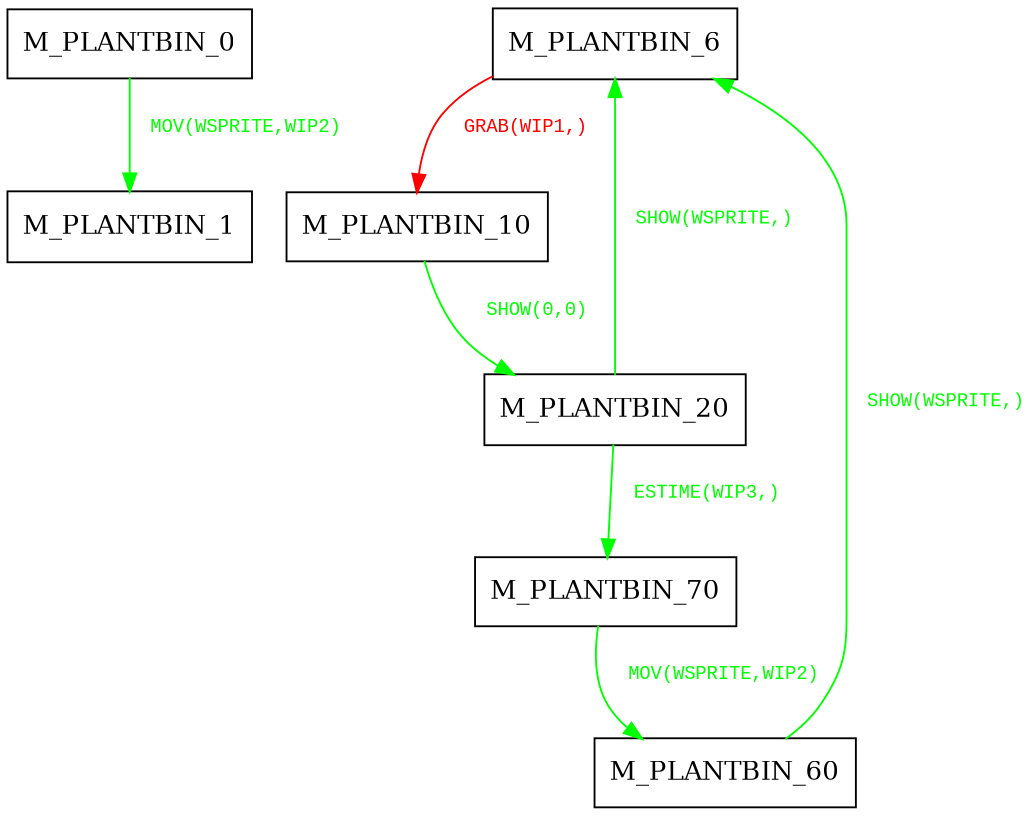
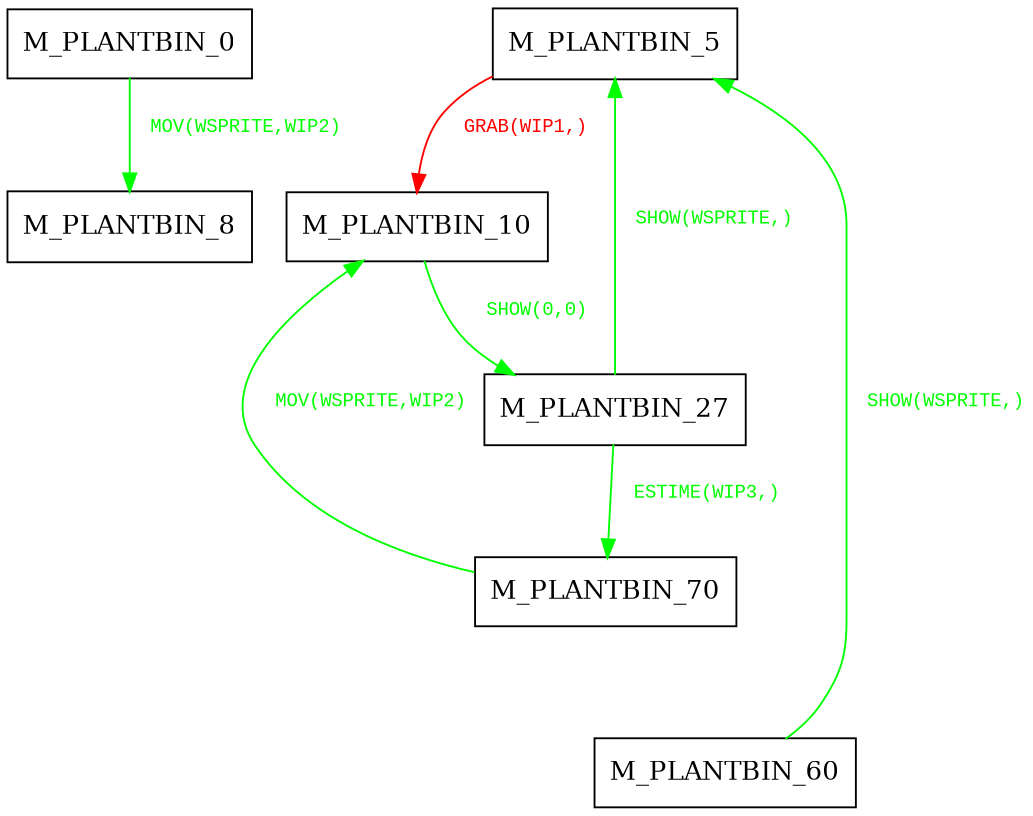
node "M_PLANTBIN_6": label "M_PLANTBIN_6" -> "M_PLANTBIN_5"
node "M_PLANTBIN_1": label "M_PLANTBIN_1" -> "M_PLANTBIN_8"
node "M_PLANTBIN_20": label "M_PLANTBIN_20" -> "M_PLANTBIN_27"
edge "M_PLANTBIN_70" -> "M_PLANTBIN_60": now "M_PLANTBIN_70" -> "M_PLANTBIN_10"
